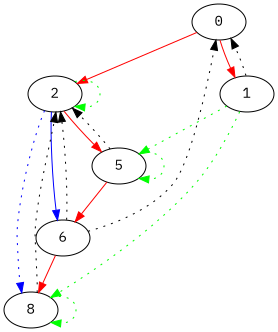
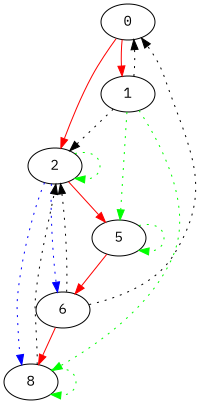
edge "5" -> "2": now "1" -> "2"
edge "2" -> "6": style solid -> dotted
